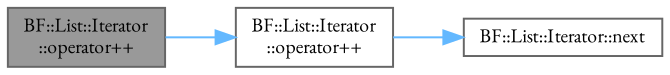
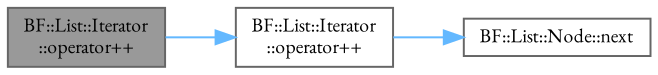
node "BF::List::Iterator::next": label "BF::List::Iterator::next" -> "BF::List::Node::next"
